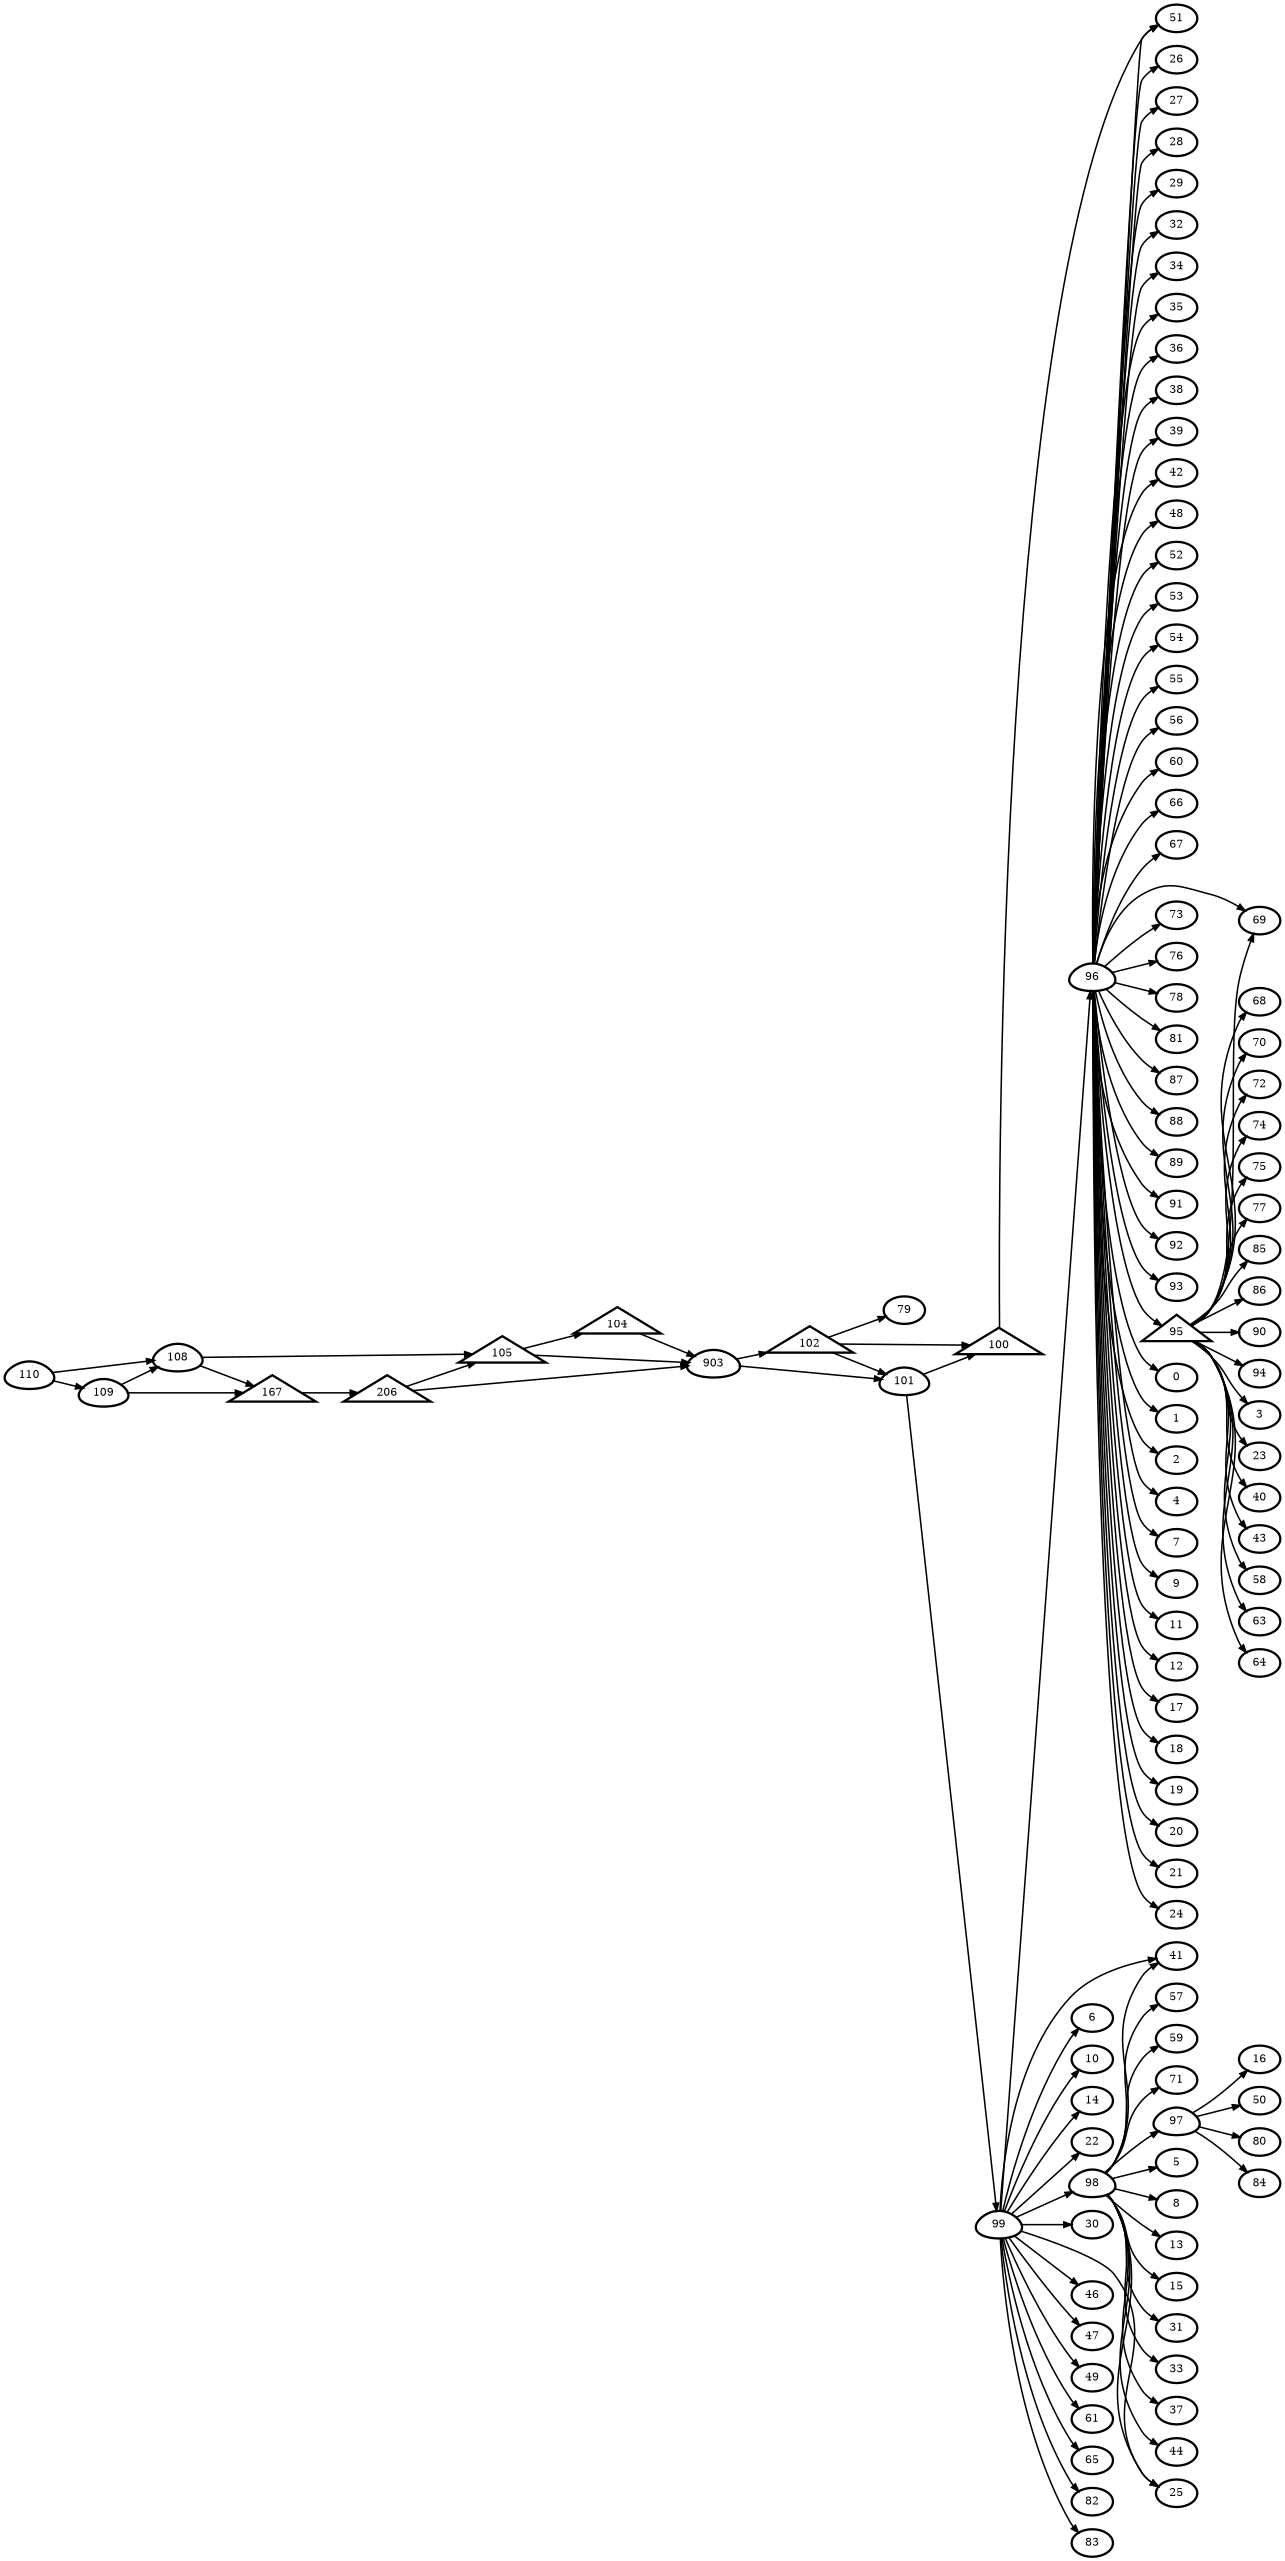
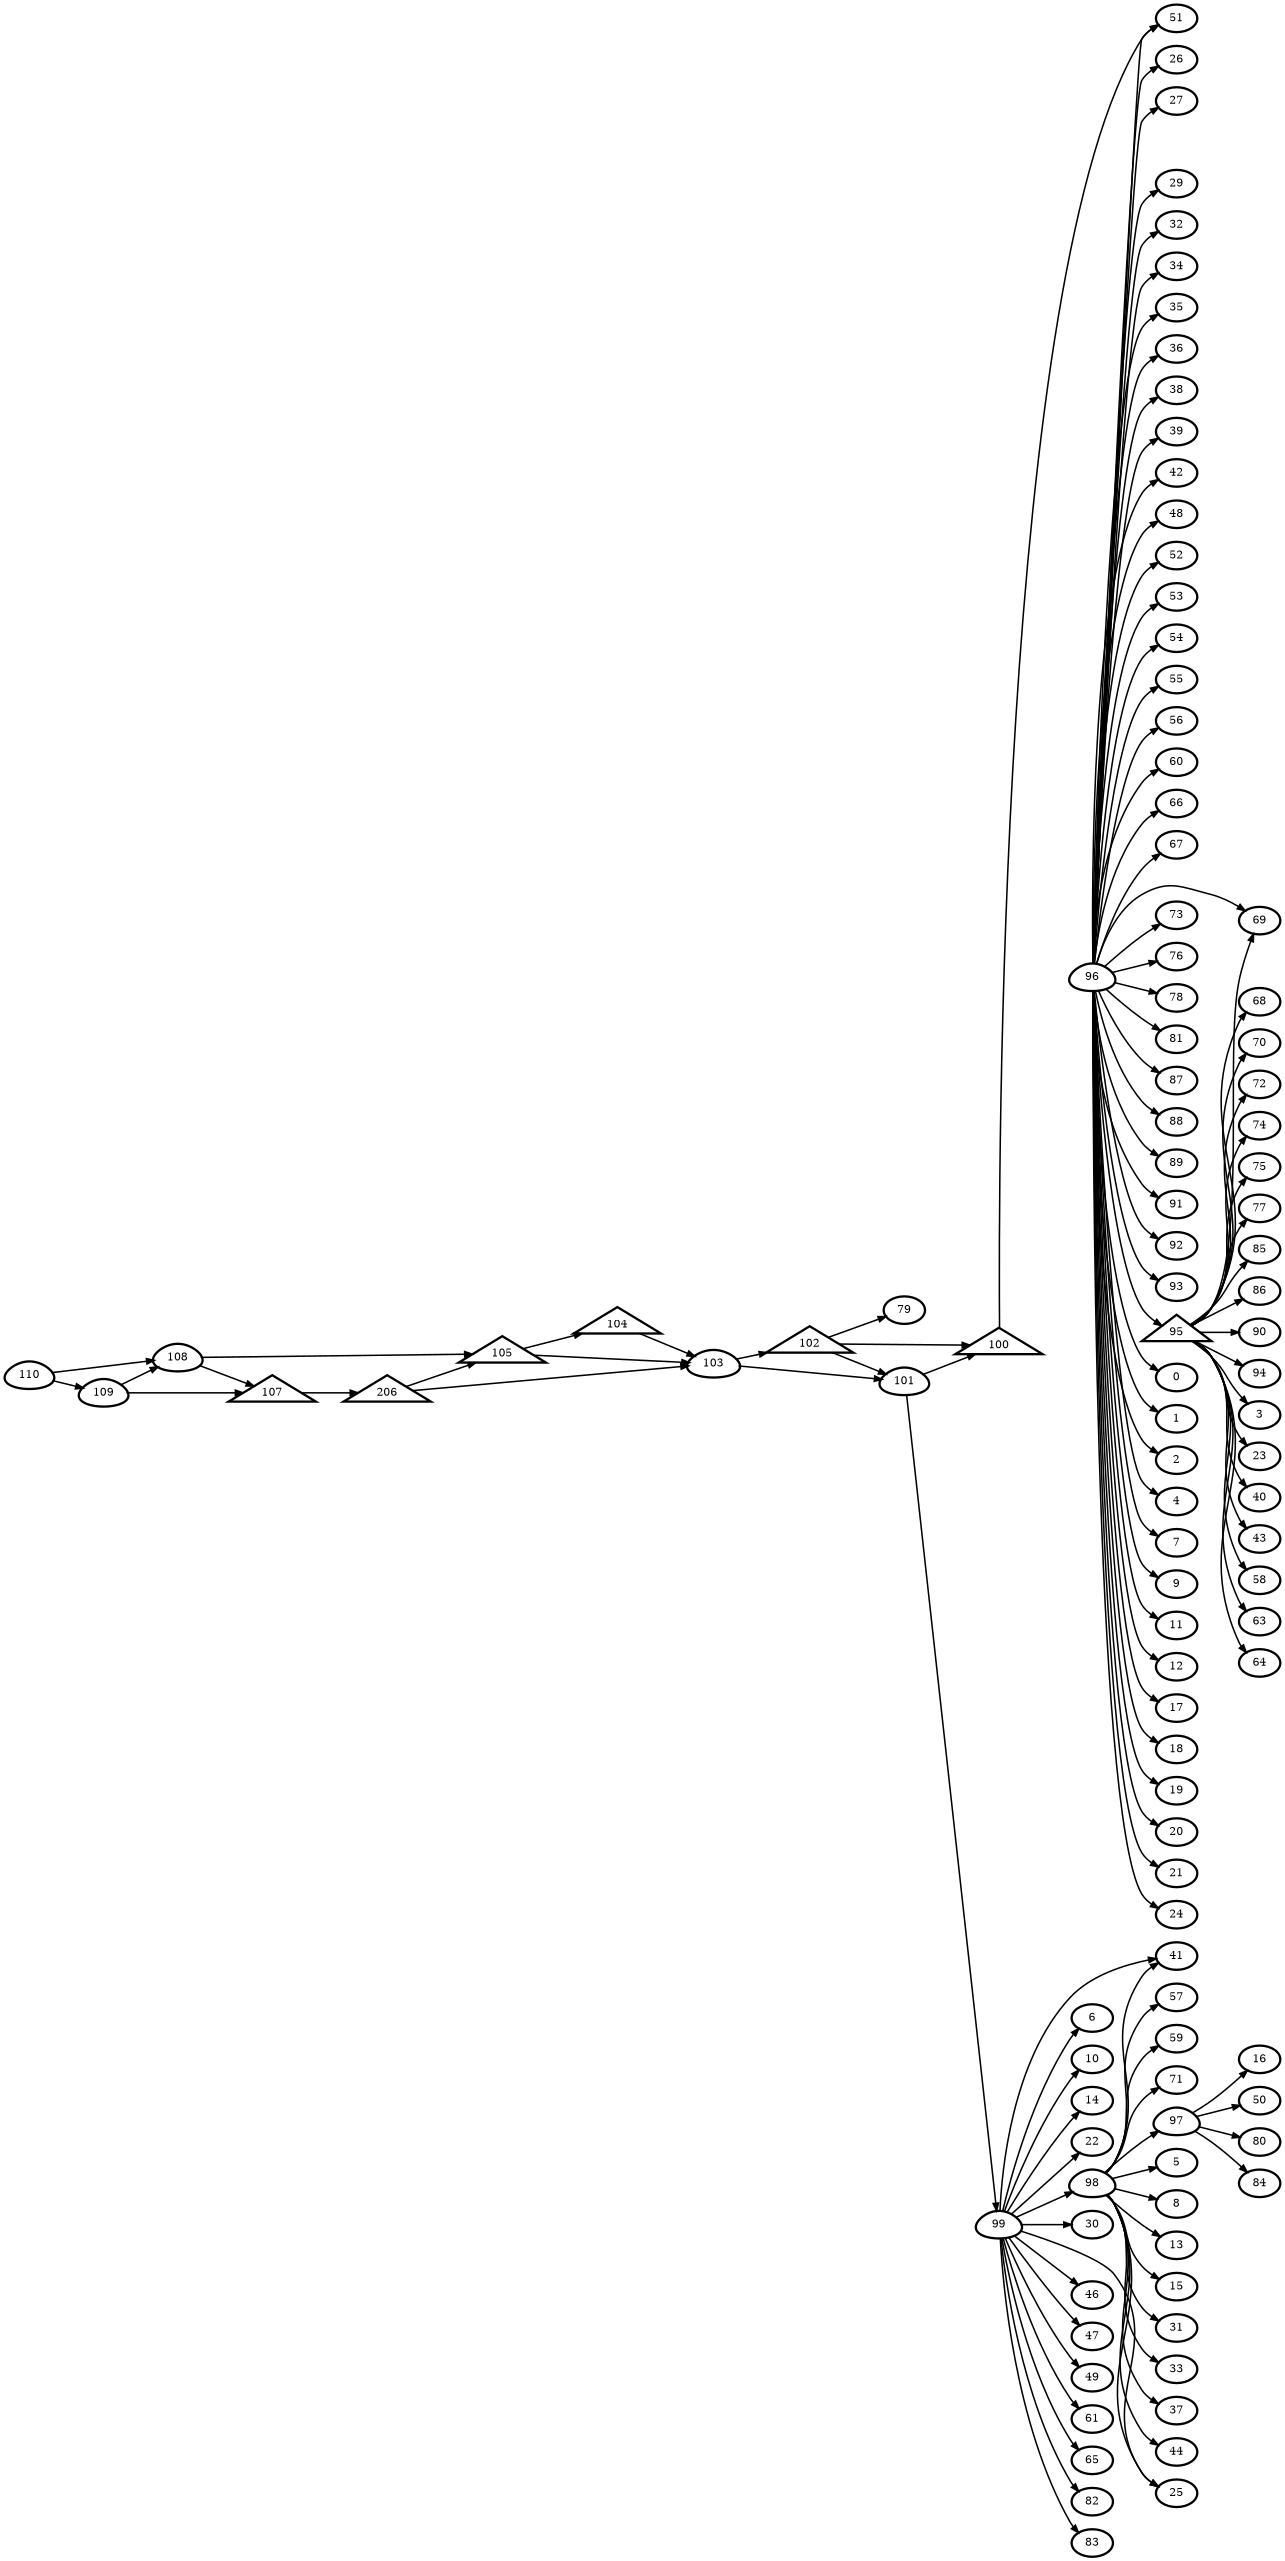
node "28": removed
node "903": label "903" -> "103"
node "167": label "167" -> "107"
edge "99" -> "96": removed
